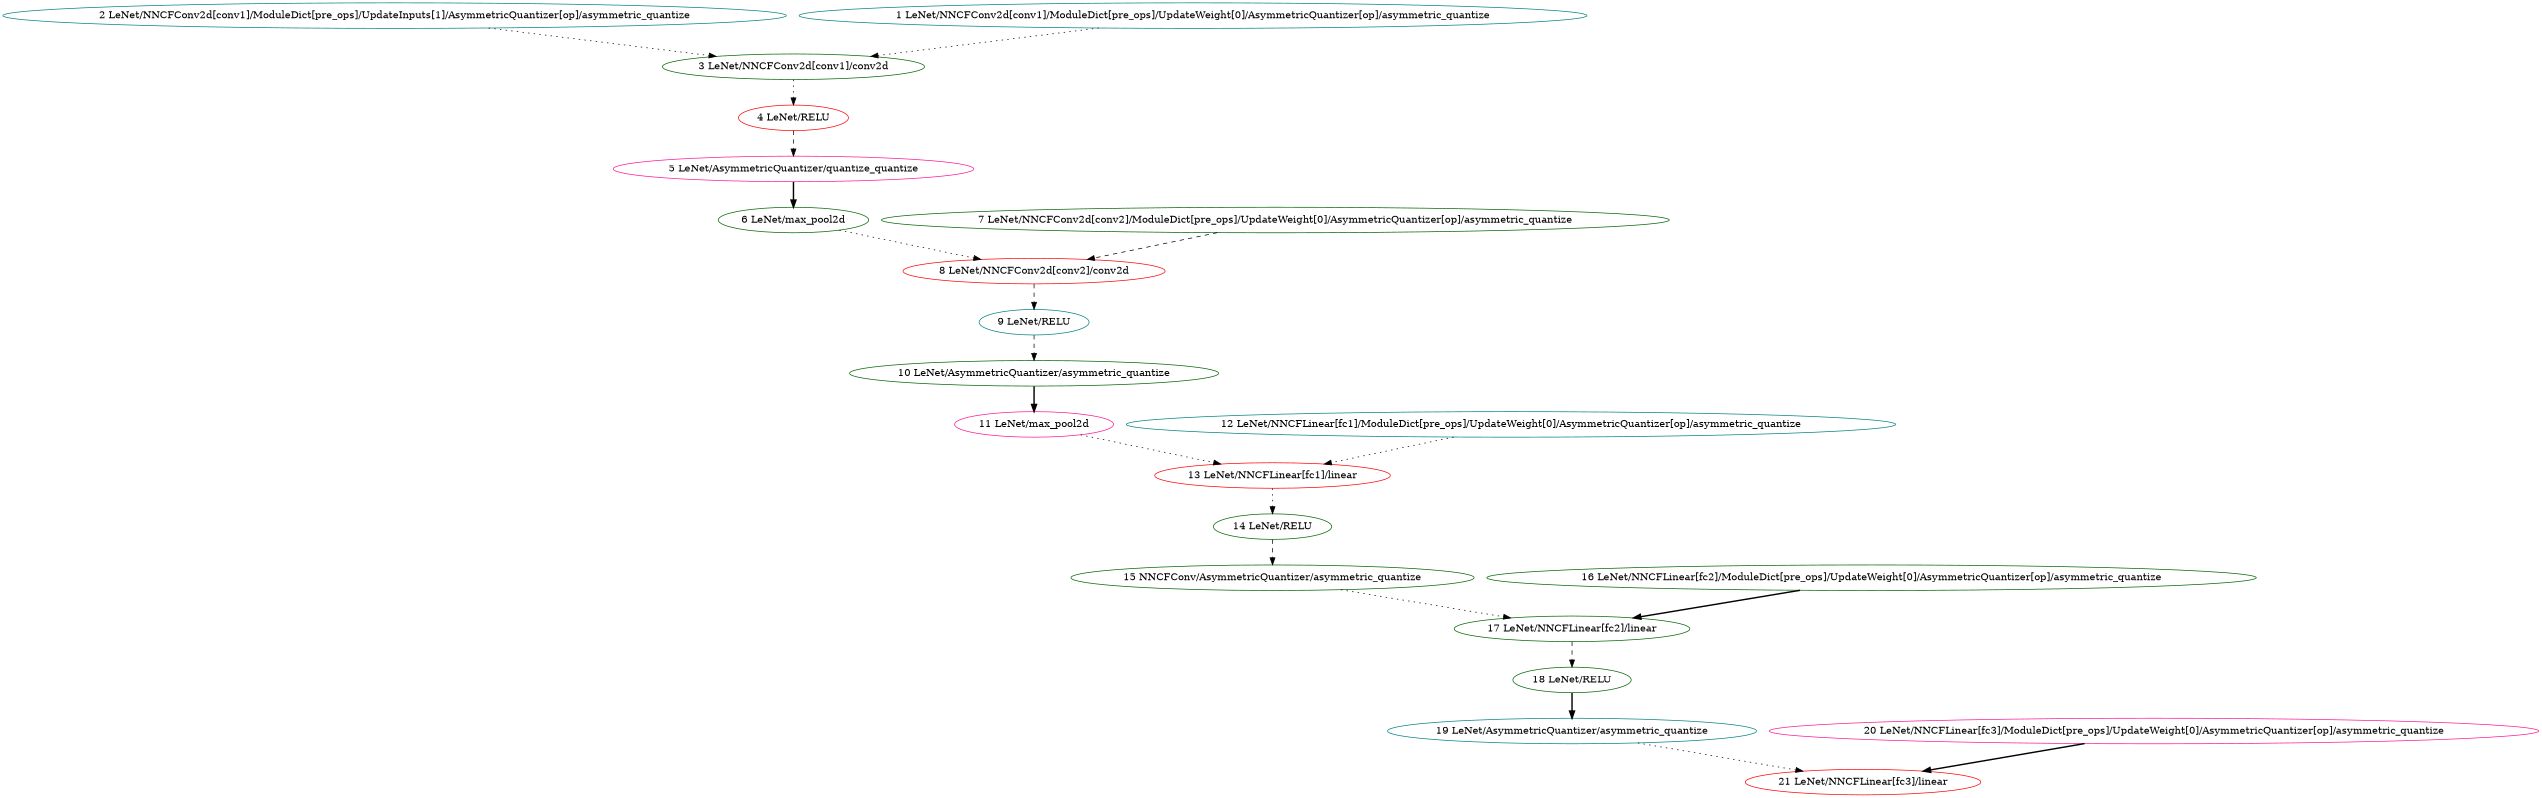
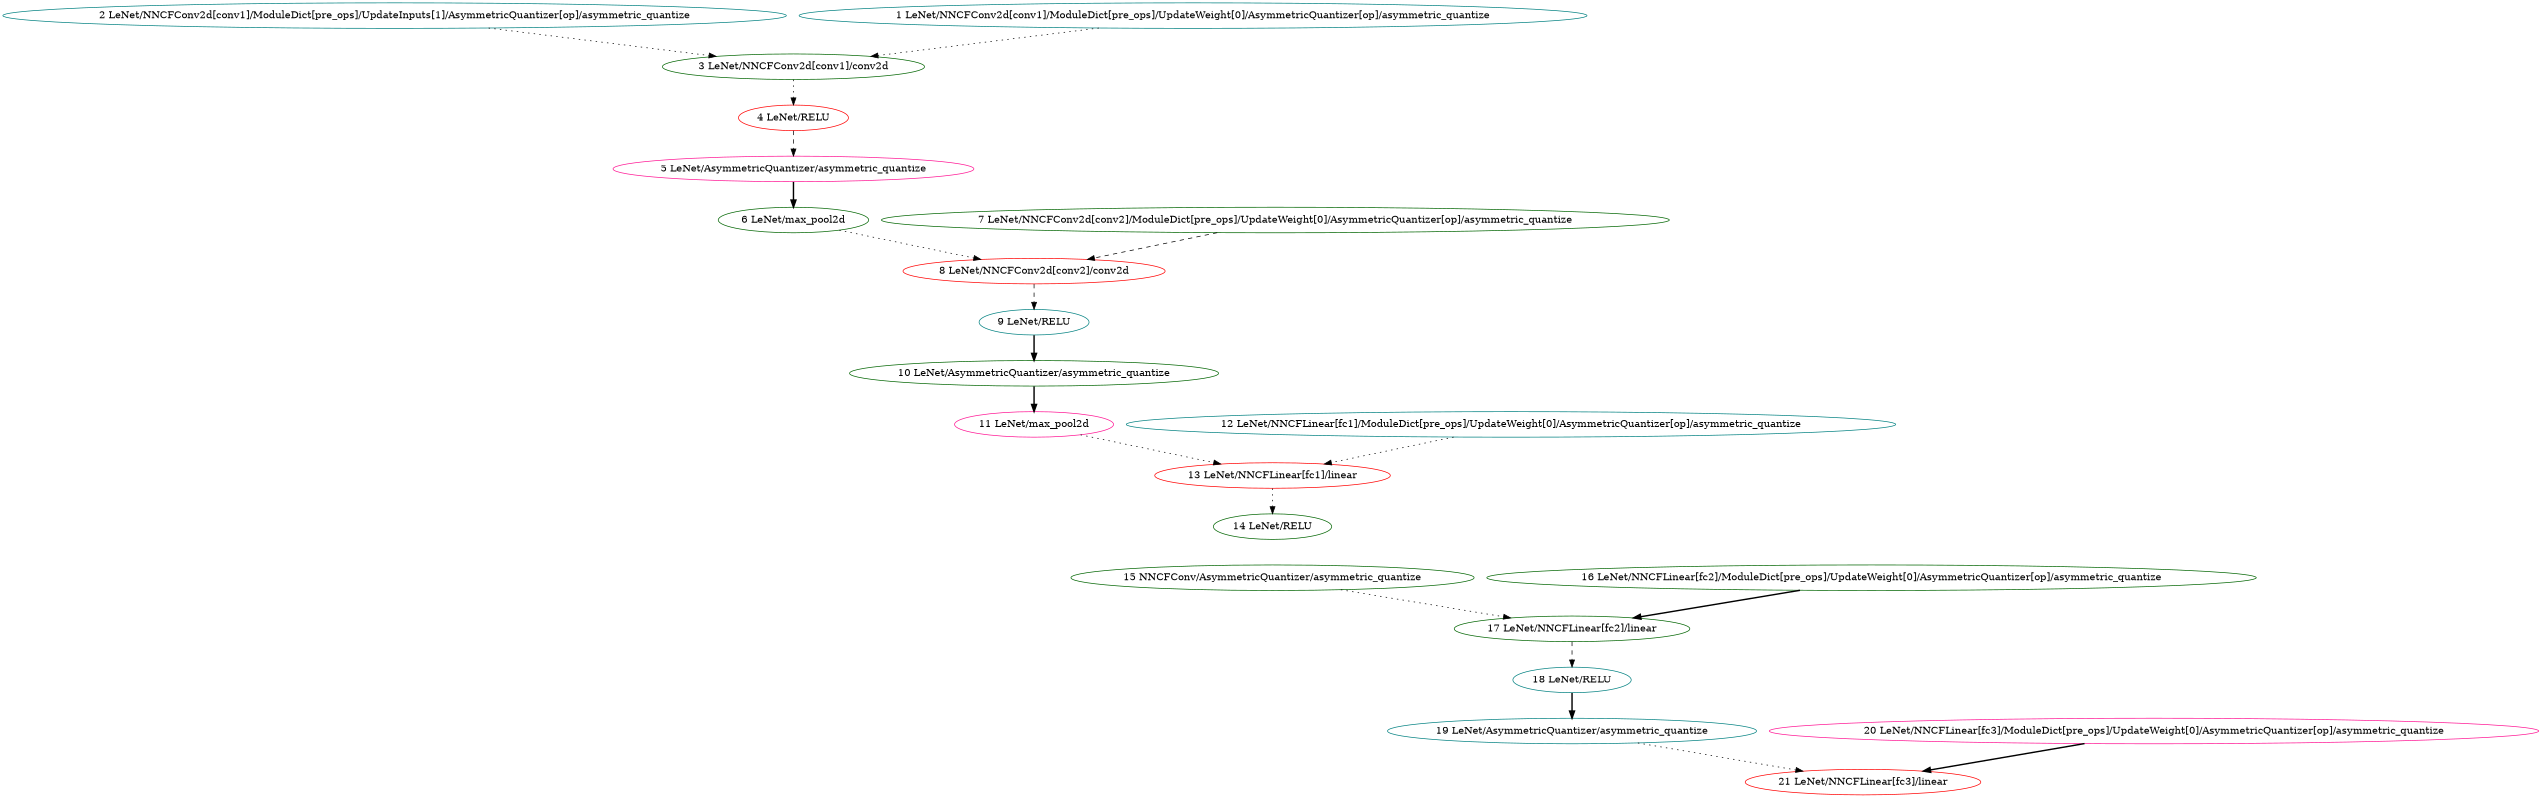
node "5 LeNet/AsymmetricQuantizer/quantize_quantize": label "5 LeNet/AsymmetricQuantizer/quantize_quantize" -> "5 LeNet/AsymmetricQuantizer/asymmetric_quantize"
edge "9 LeNet/RELU" -> "10 LeNet/AsymmetricQuantizer/asymmetric_quantize": style dashed -> bold
edge "14 LeNet/RELU" -> "15 NNCFConv/AsymmetricQuantizer/asymmetric_quantize": removed
node "18 LeNet/RELU": color darkgreen -> teal
